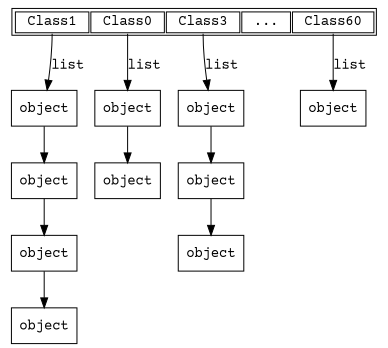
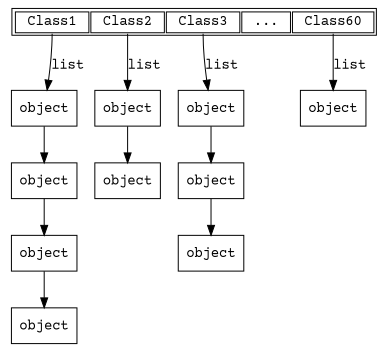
node "Class1": text "Class0" -> "Class2"
